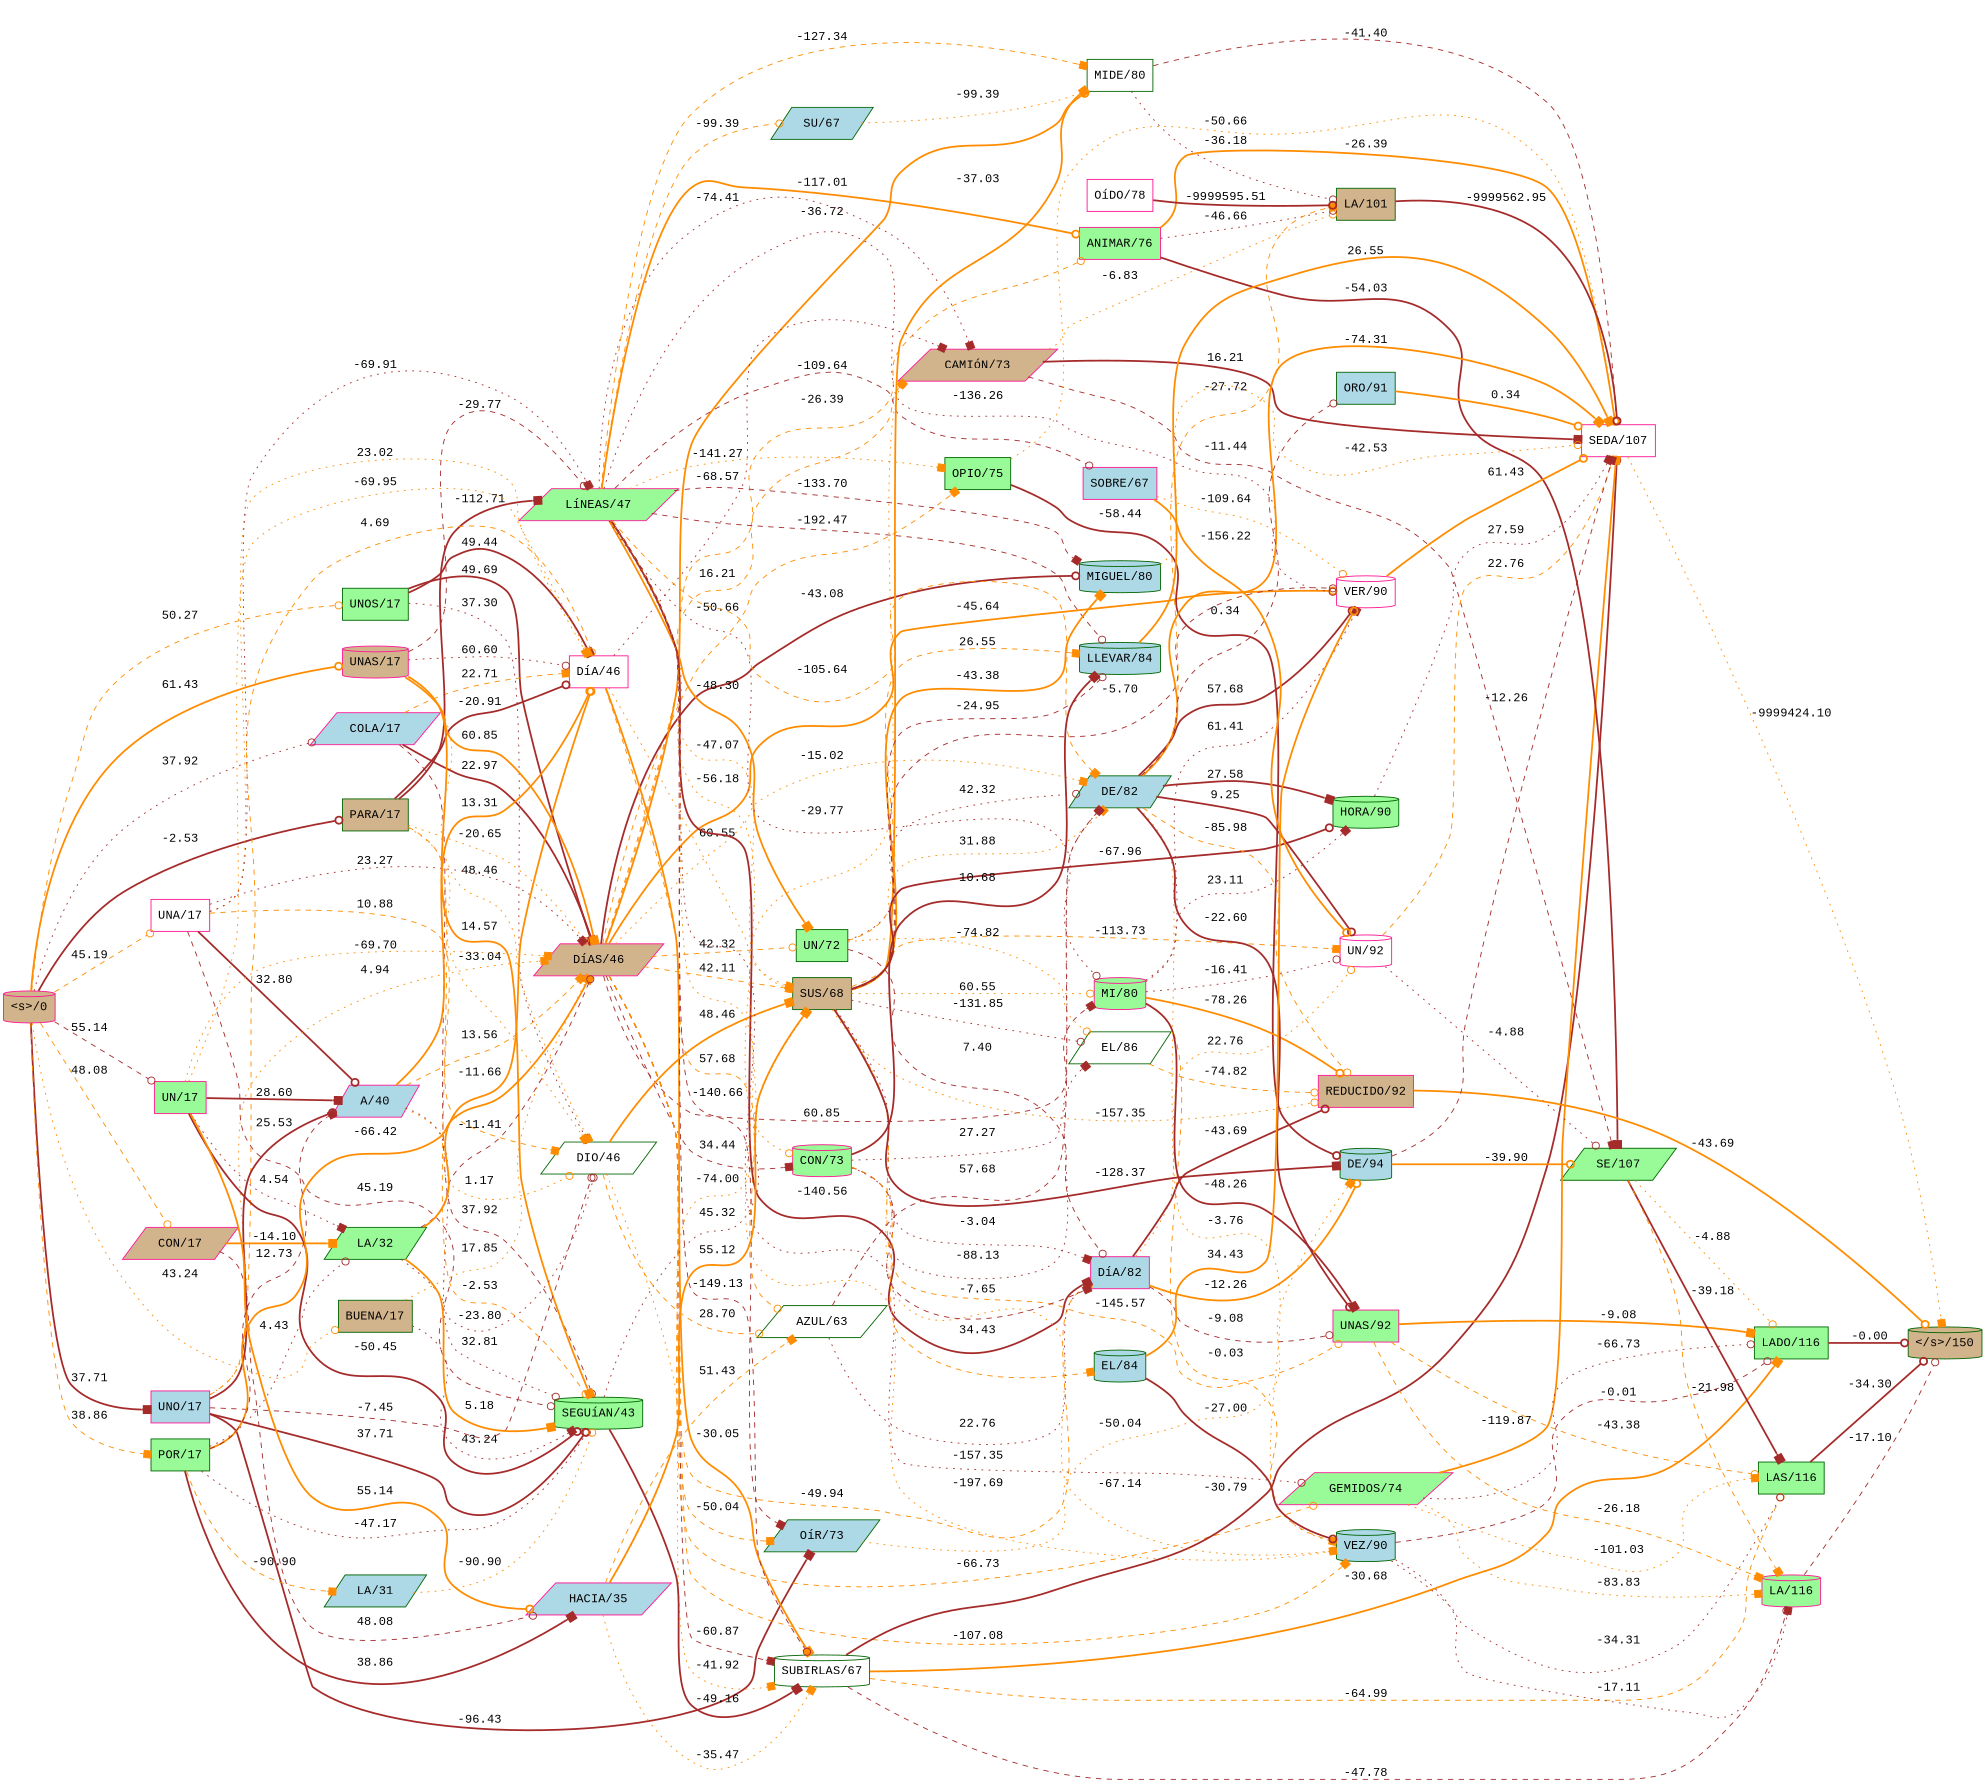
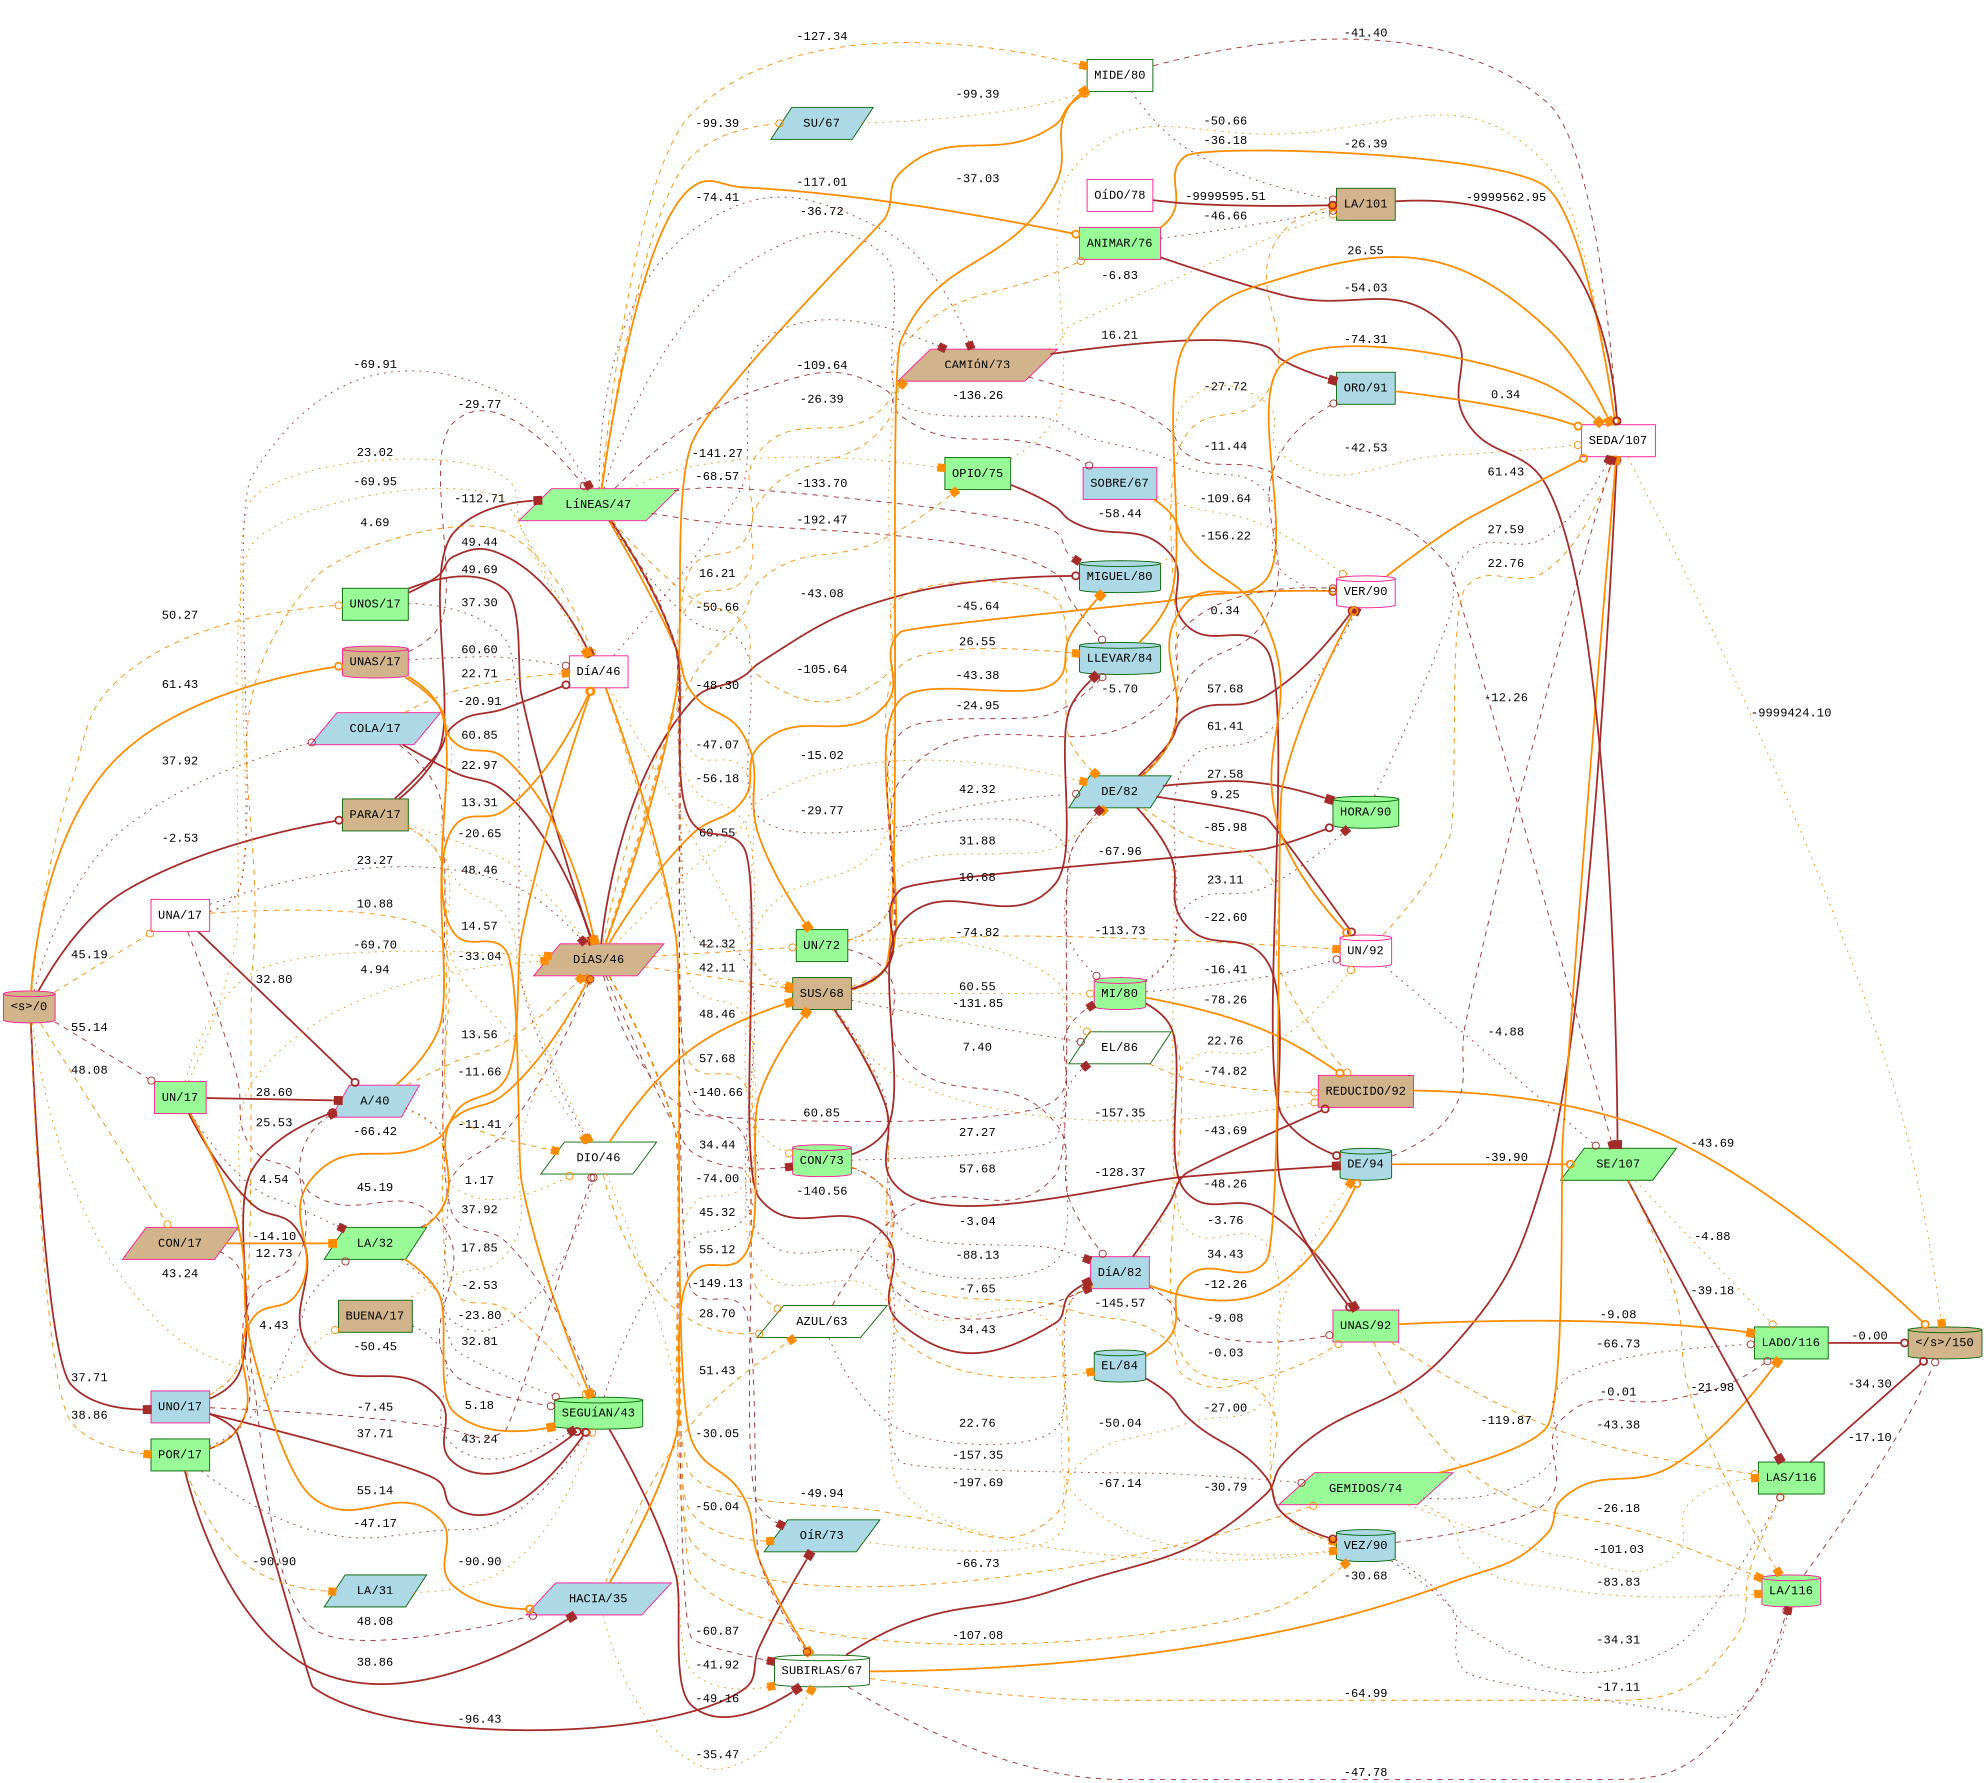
edge "CAMIóN/73" -> "SEDA/107": now "CAMIóN/73" -> "ORO/91"
